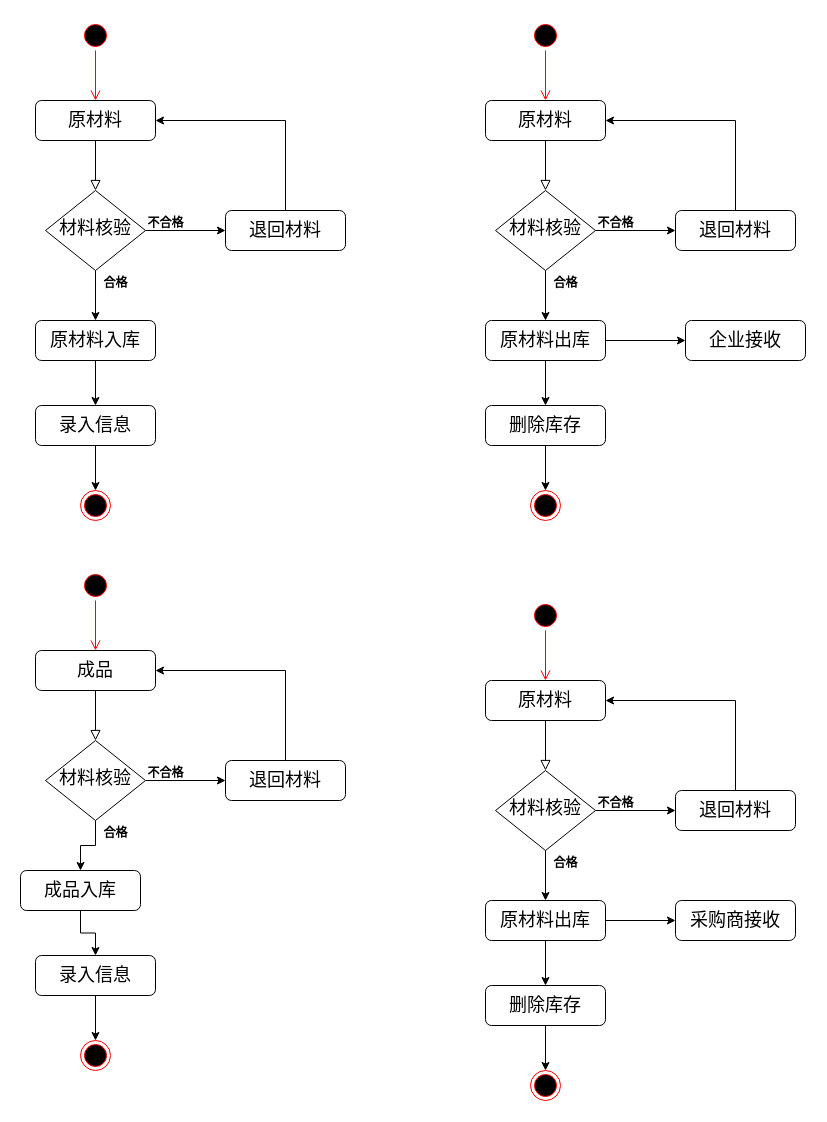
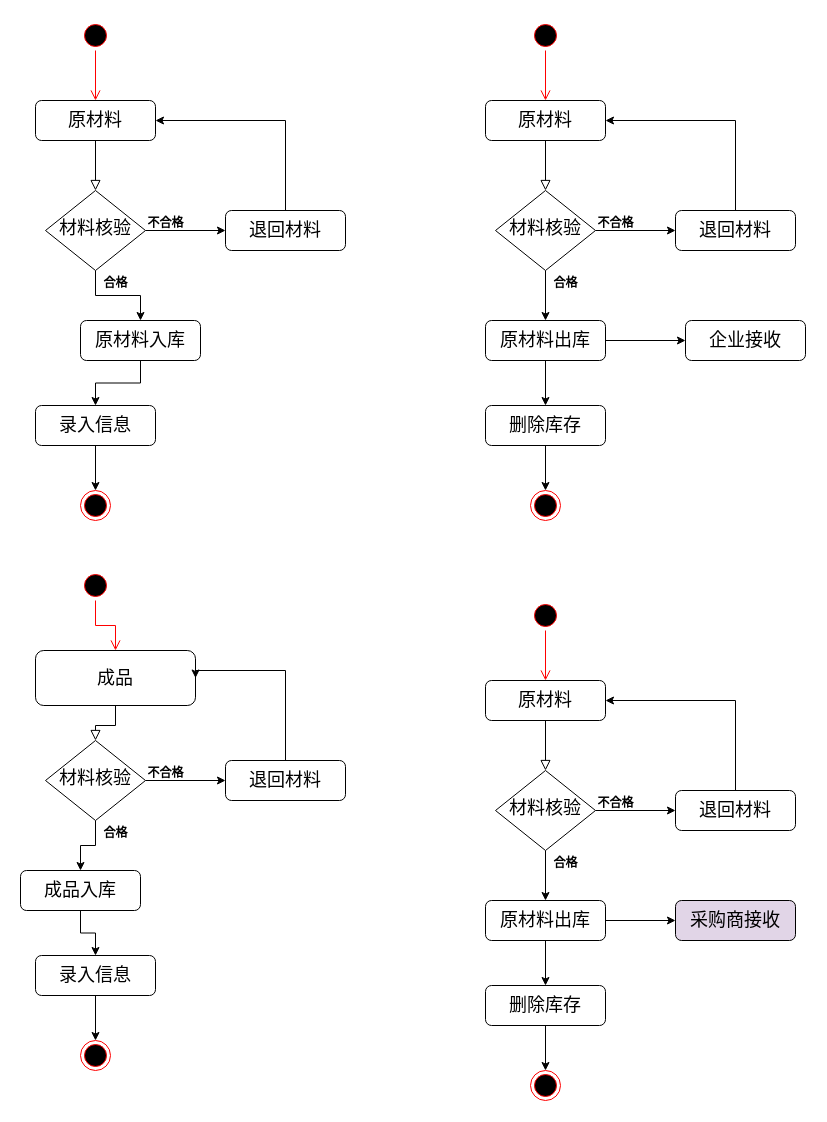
node "原材料入库": moved (96, 341) -> (141, 341)
node "成品": size 120x40 -> 160x55
node "采购商接收": fillcolor #ffffff -> #e1d5e7
